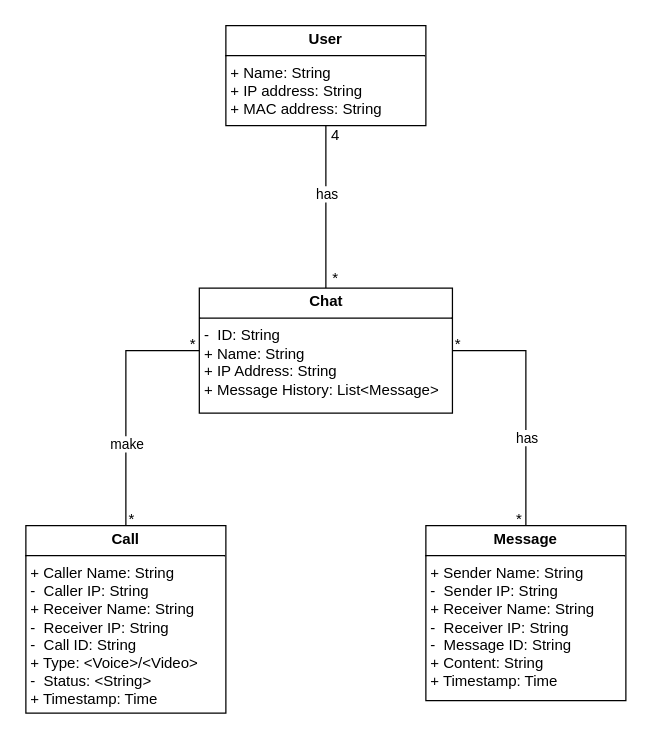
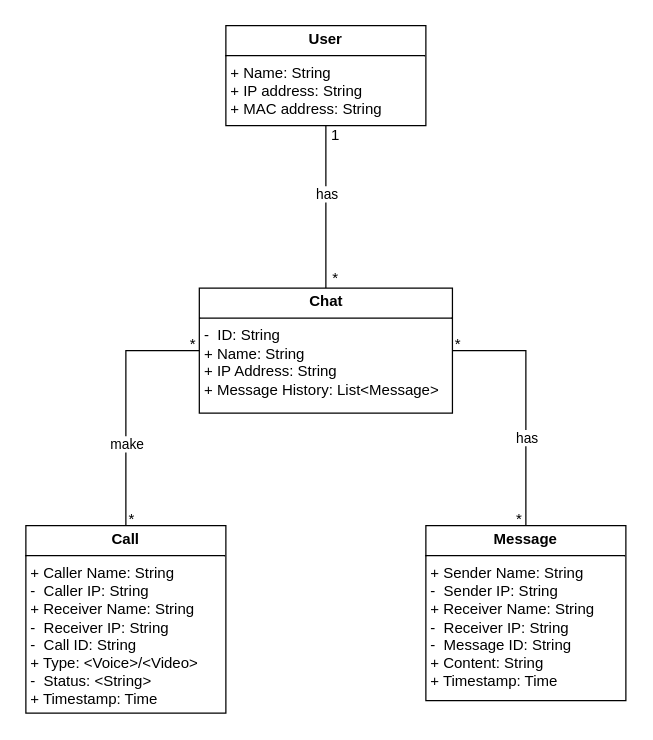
node "4": label "4" -> "1"
